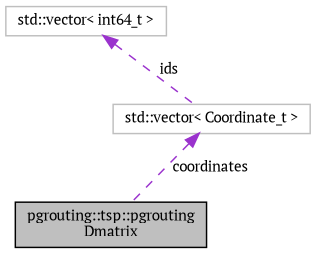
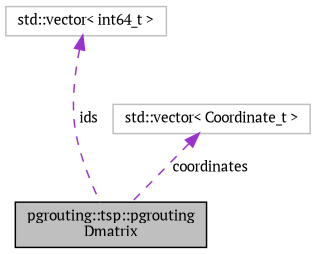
edge "std::vector< Coordinate_t >" -> "std::vector< int64_t >": now "pgrouting::tsp::pgrouting Dmatrix" -> "std::vector< int64_t >"
